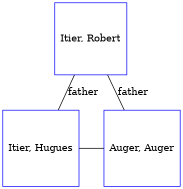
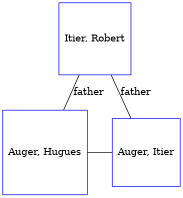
node "Itier, Hugues": label "Itier, Hugues" -> "Auger, Hugues"
node "Auger, Auger": label "Auger, Auger" -> "Auger, Itier"
